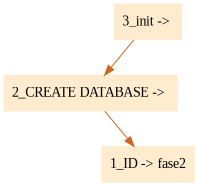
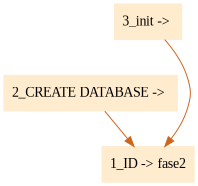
edge "3_init ->" -> "2_CREATE DATABASE ->": now "3_init ->" -> "1_ID -> fase2"
